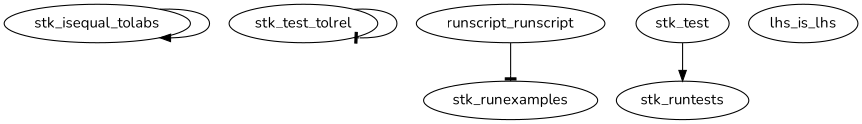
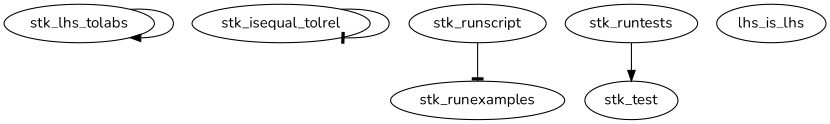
node "stk_isequal_tolabs": label "stk_isequal_tolabs" -> "stk_lhs_tolabs"
node "stk_test_tolrel": label "stk_test_tolrel" -> "stk_isequal_tolrel"
node "runscript_runscript": label "runscript_runscript" -> "stk_runscript"
edge "stk_test" -> "stk_runtests": reversed
